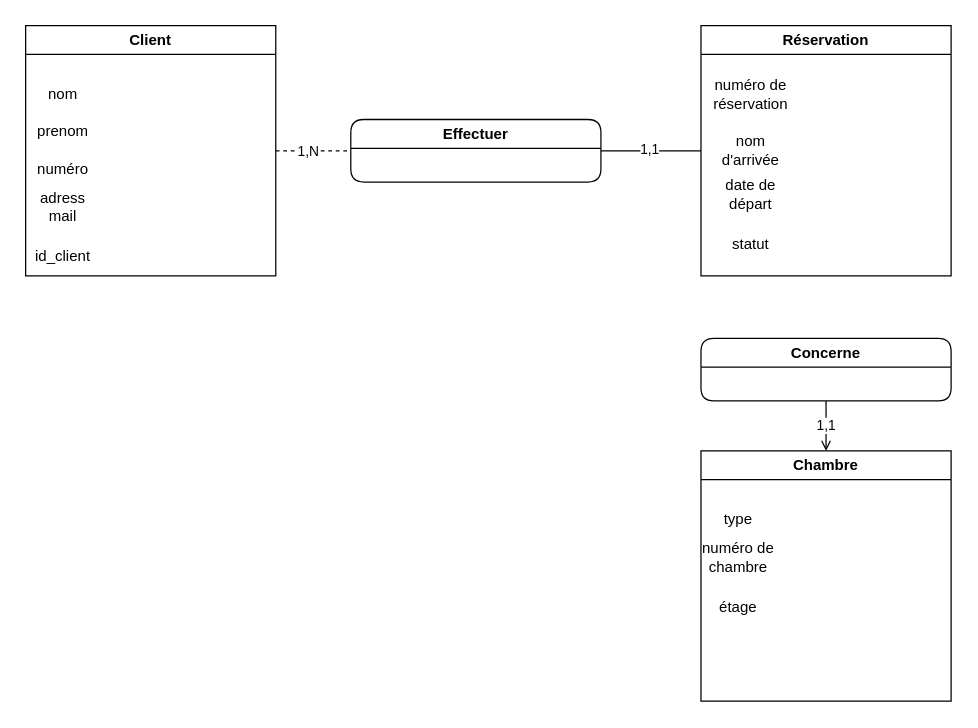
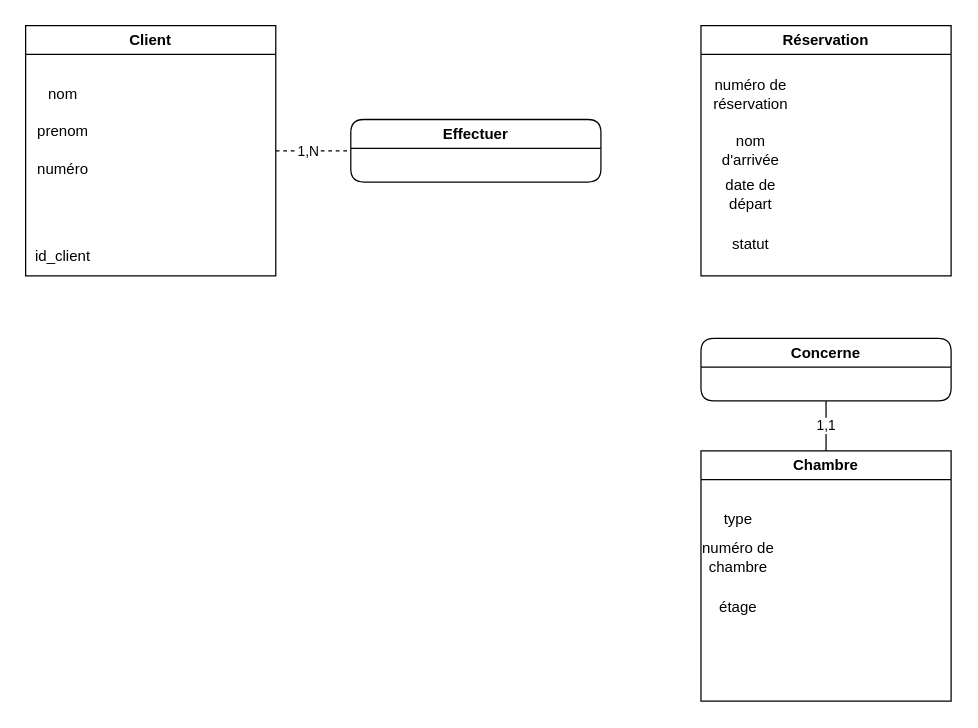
edge "Effectuer" -- "Réservation": removed, label "1,1"
node "adress mail": removed
edge "Concerne" -> "Chambre": arrowhead open -> none
